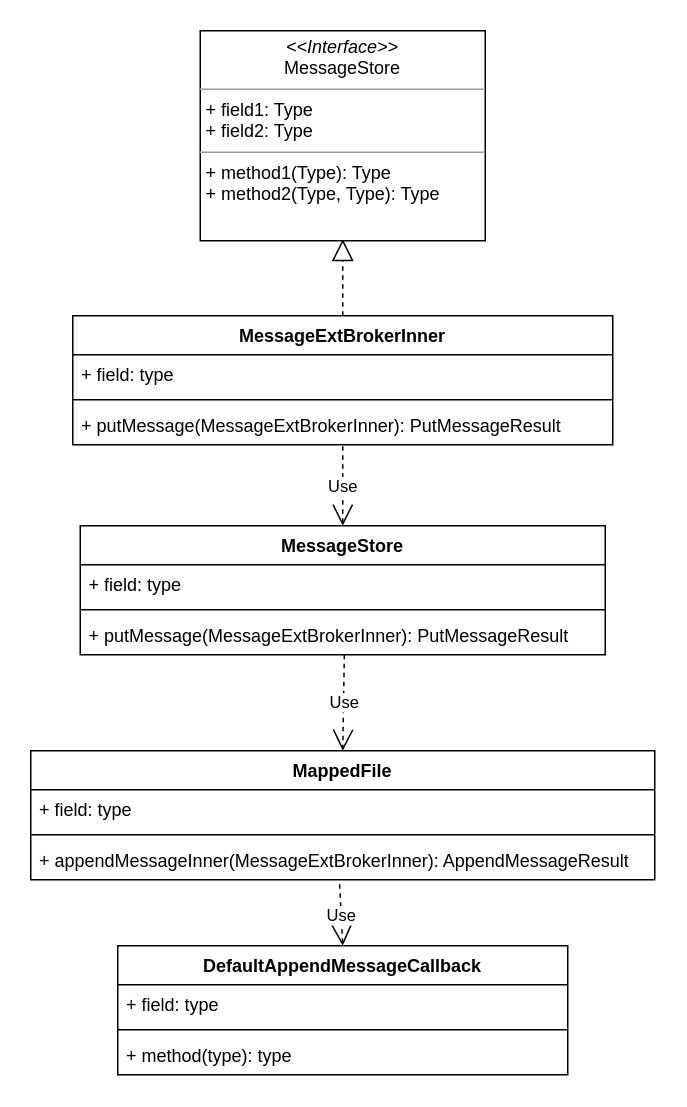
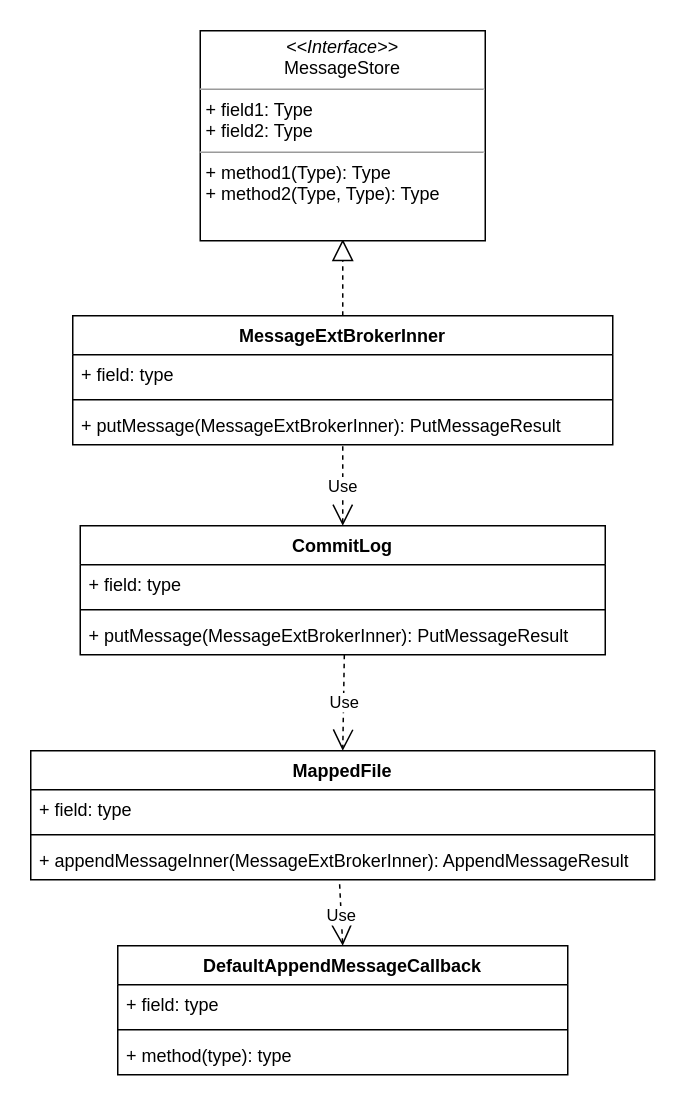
node "MessageStore": label "MessageStore" -> "CommitLog"
